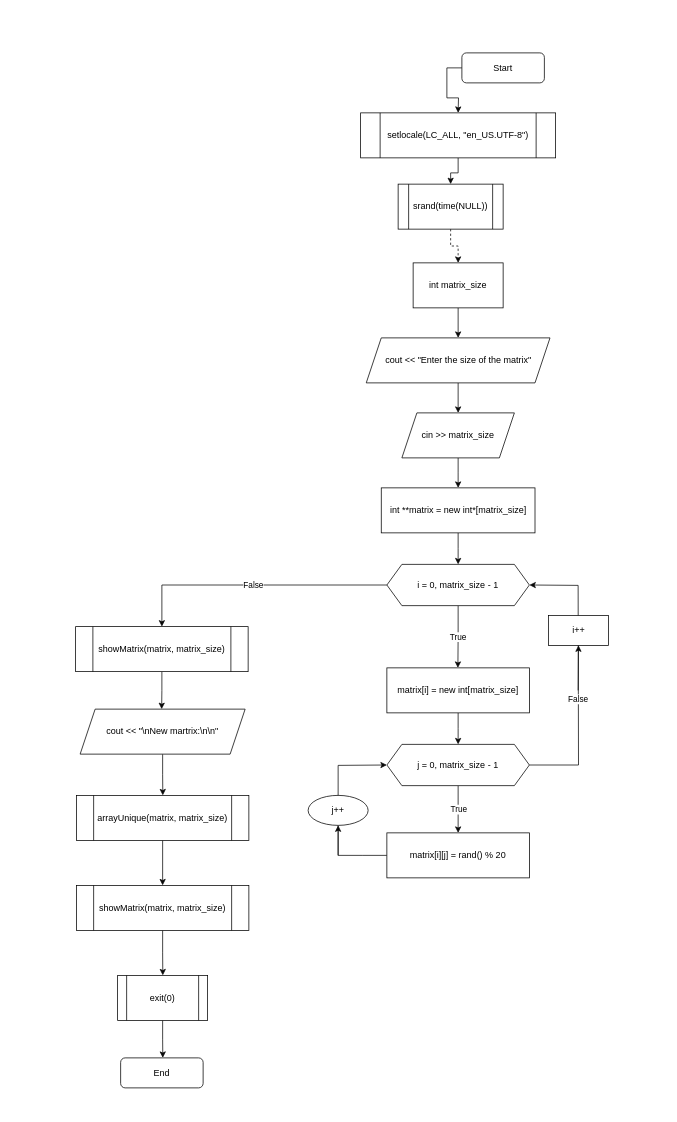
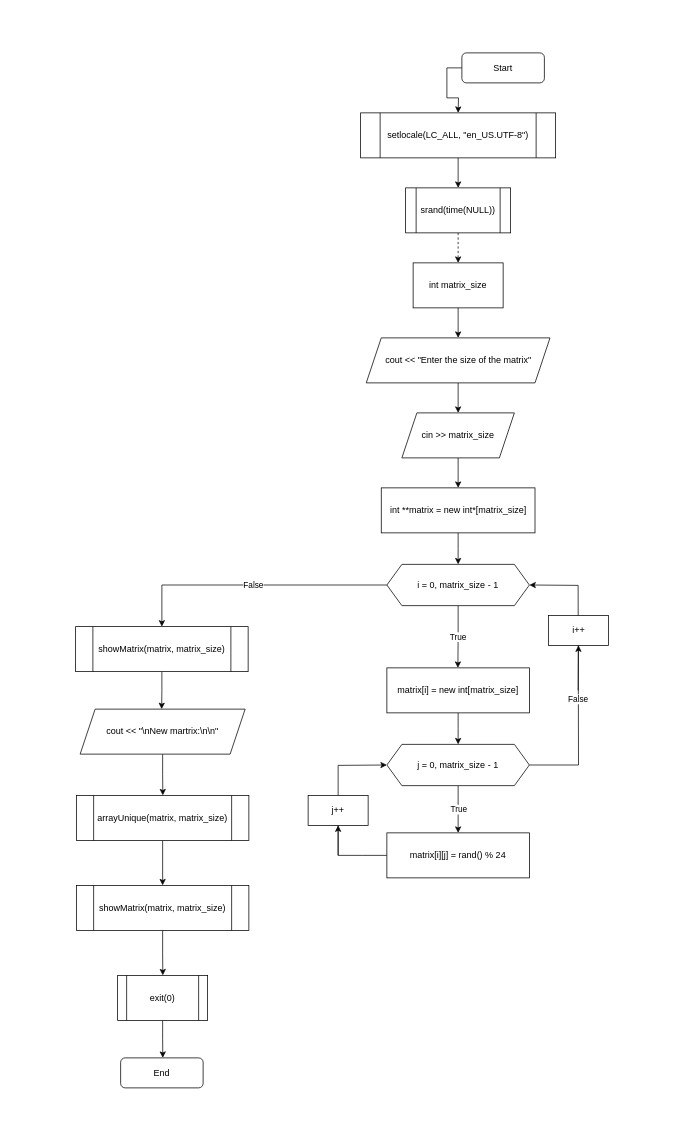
node "srand(time(NULL))": moved (450, 207) -> (458, 210)
node "j++": shape ellipse -> rectangle
node "matrix[i][j] = rand() % 20": label "matrix[i][j] = rand() % 20" -> "matrix[i][j] = rand() % 24"
